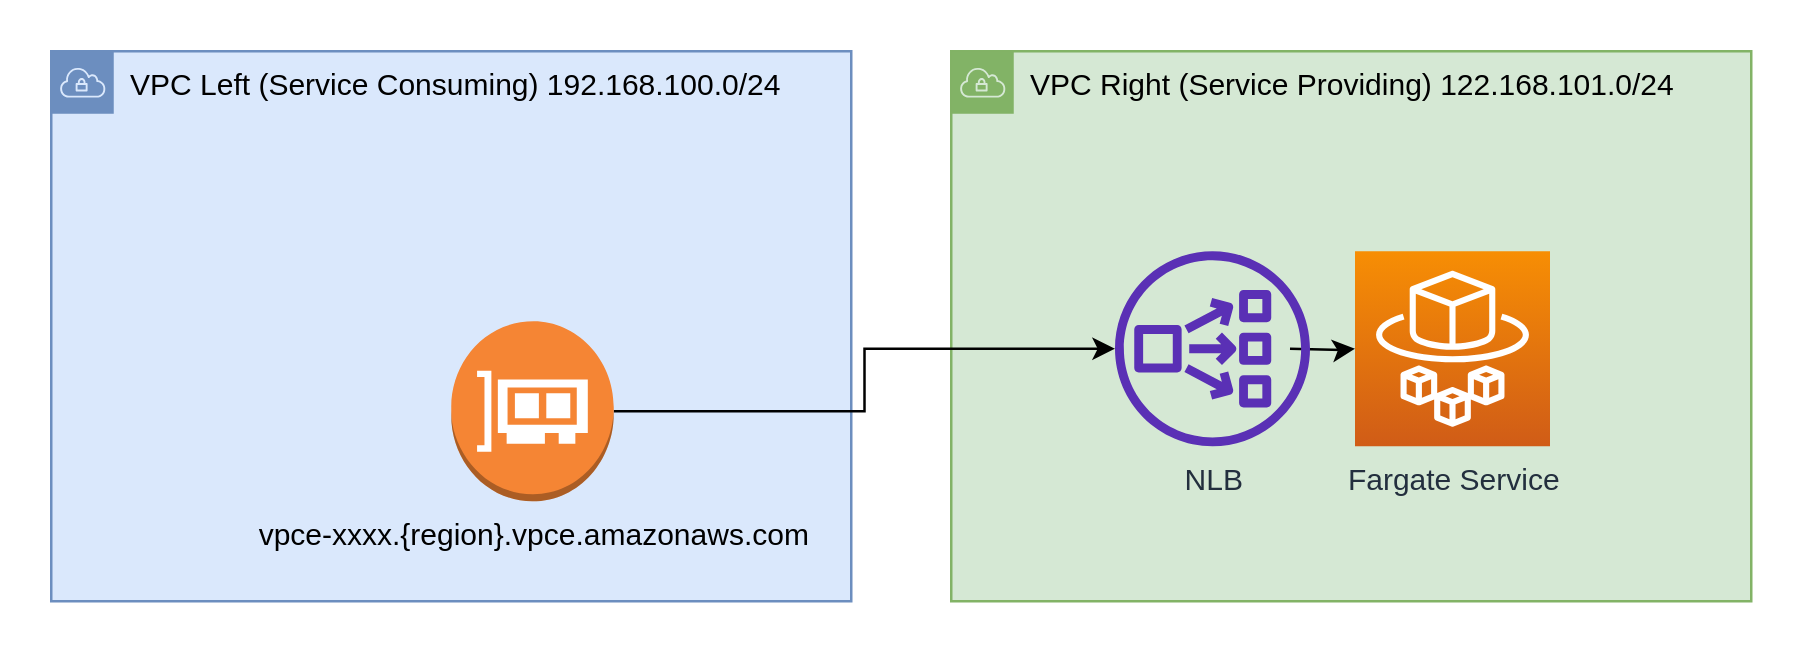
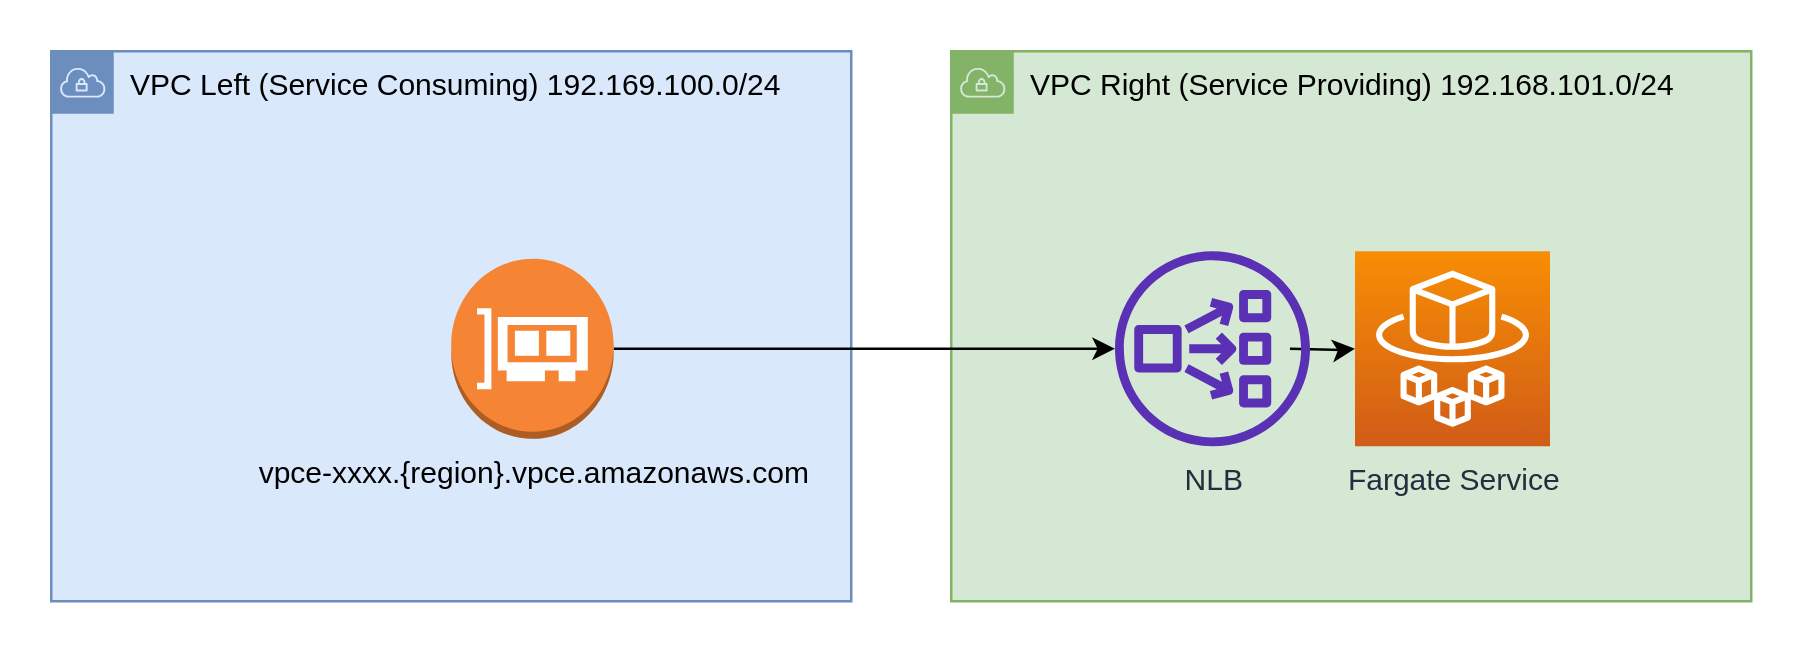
node "VPC Left (Service Consuming) 192.168.100.0/24": label "VPC Left (Service Consuming) 192.168.100.0/24" -> "VPC Left (Service Consuming) 192.169.100.0/24"
node "VPC Right (Service Providing) 122.168.101.0/24": label "VPC Right (Service Providing) 122.168.101.0/24" -> "VPC Right (Service Providing) 192.168.101.0/24"
node "vpce-xxxx.{region}.vpce.amazonaws.com": moved (533, 411) -> (533, 349)
